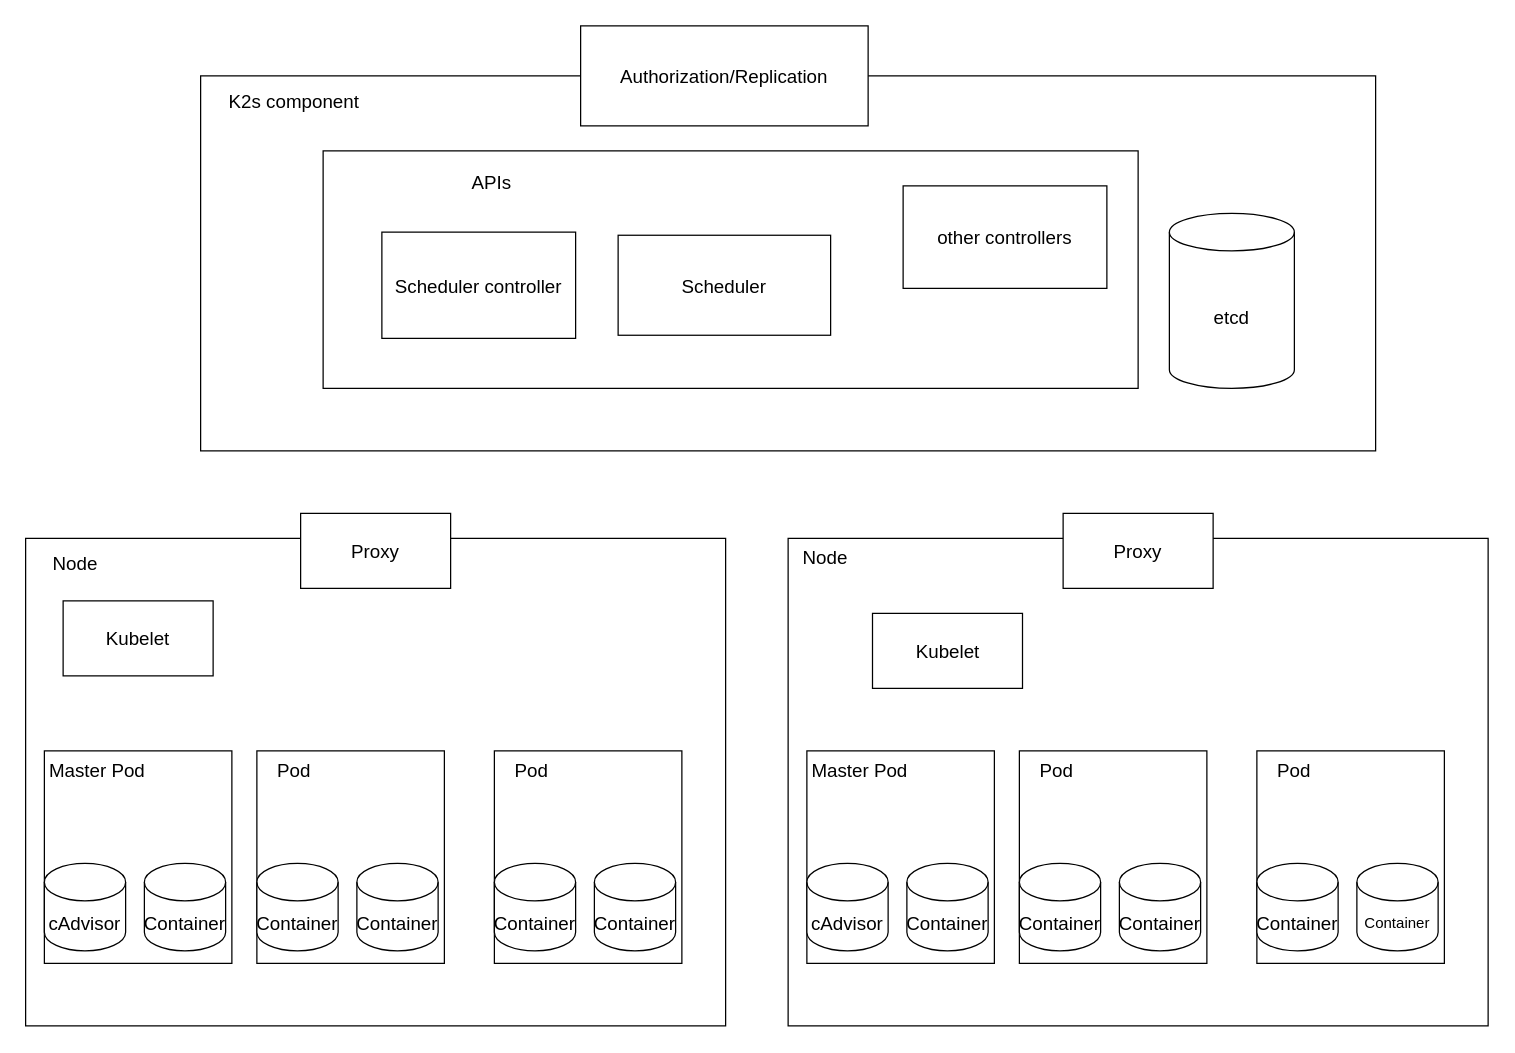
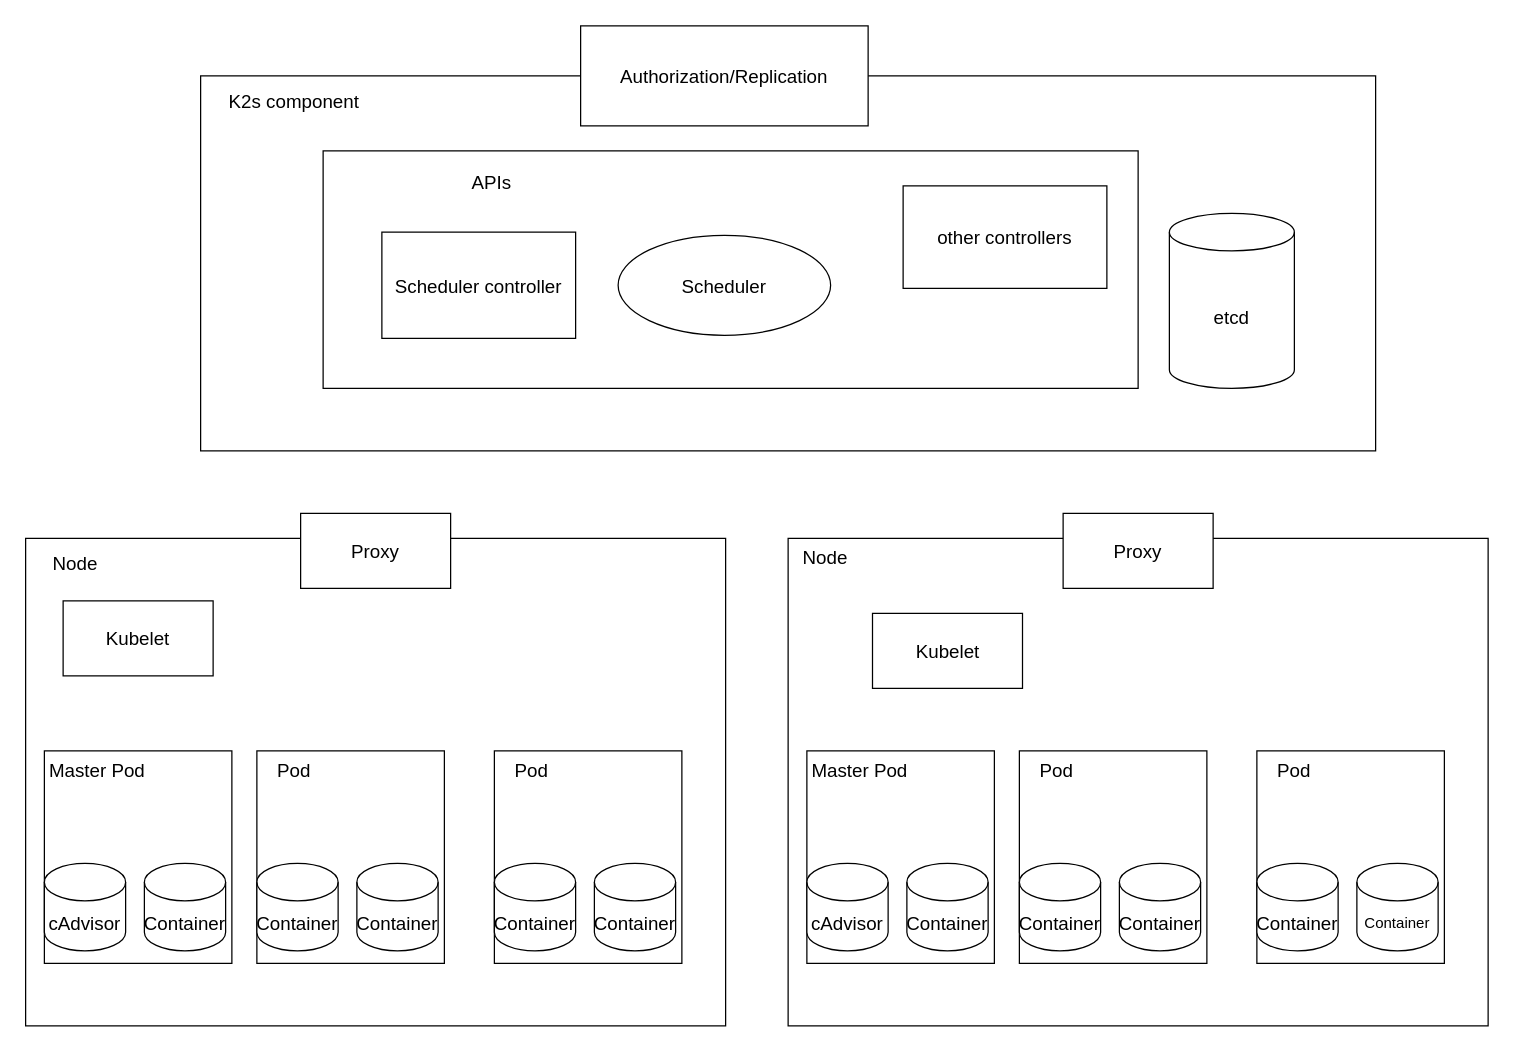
node "Scheduler": shape rectangle -> ellipse
